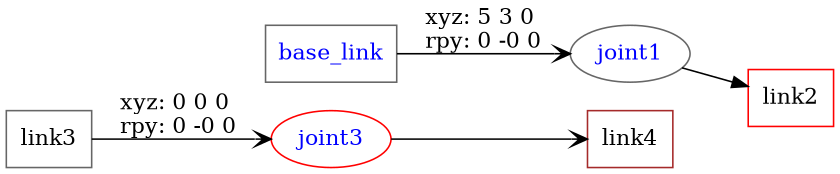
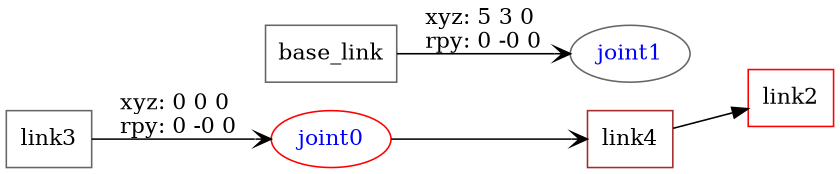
node "base_link": fontcolor blue -> black
edge "joint1" -> "link2": now "link4" -> "link2"
node "joint3": label "joint3" -> "joint0"
